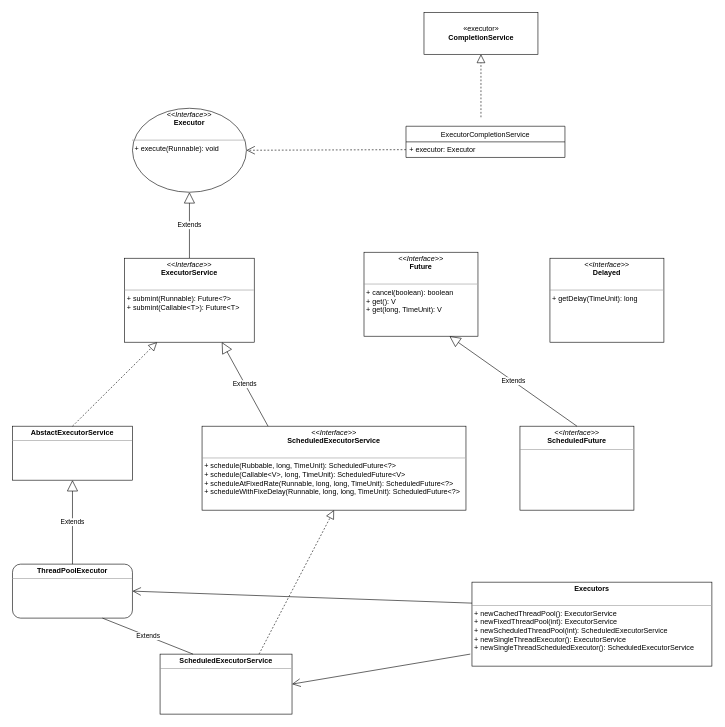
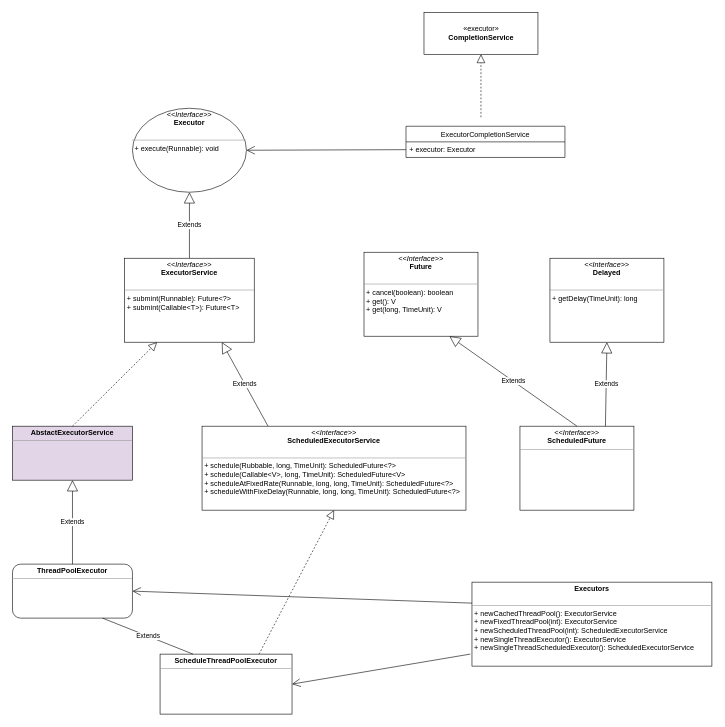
edge "+ executor: Executor" -> "<<Interface>> Executor + execute(Runnable): void": style dashed -> solid
edge "<<Interface>> ScheduledFuture" -> "<<Interface>> Delayed + getDelay(TimeUnit): long": added, label "Extends"
node "AbstactExecutorService": fillcolor #ffffff -> #e1d5e7
node "ScheduledExecutorService": label "ScheduledExecutorService" -> "ScheduleThreadPoolExecutor"
